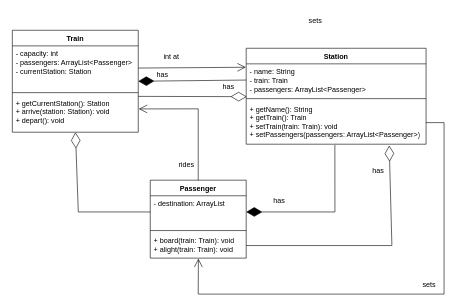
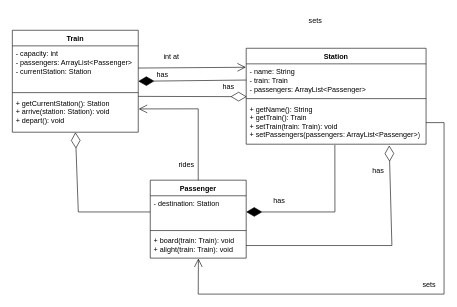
node "- destination: ArrayList": label "- destination: ArrayList" -> "- destination: Station"
